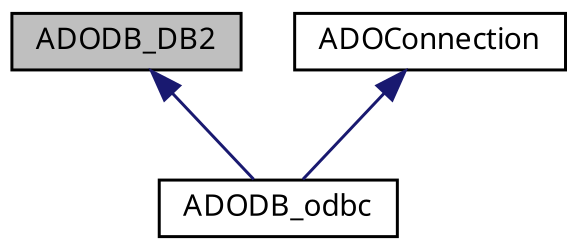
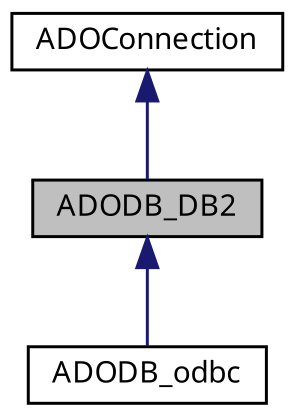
edge "ADODB_odbc" -> "ADOConnection": now "ADODB_DB2" -> "ADOConnection"
